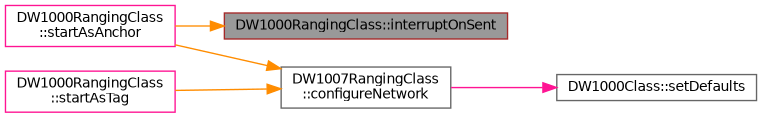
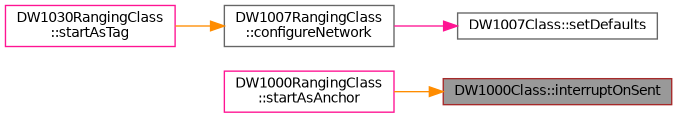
node "DW1000RangingClass::interruptOnSent": label "DW1000RangingClass::interruptOnSent" -> "DW1000Class::interruptOnSent"
edge "DW1000RangingClass ::startAsAnchor" -> "DW1007RangingClass ::configureNetwork": removed
node "DW1000Class::setDefaults": label "DW1000Class::setDefaults" -> "DW1007Class::setDefaults"
node "DW1000RangingClass ::startAsTag": label "DW1000RangingClass ::startAsTag" -> "DW1030RangingClass ::startAsTag"
